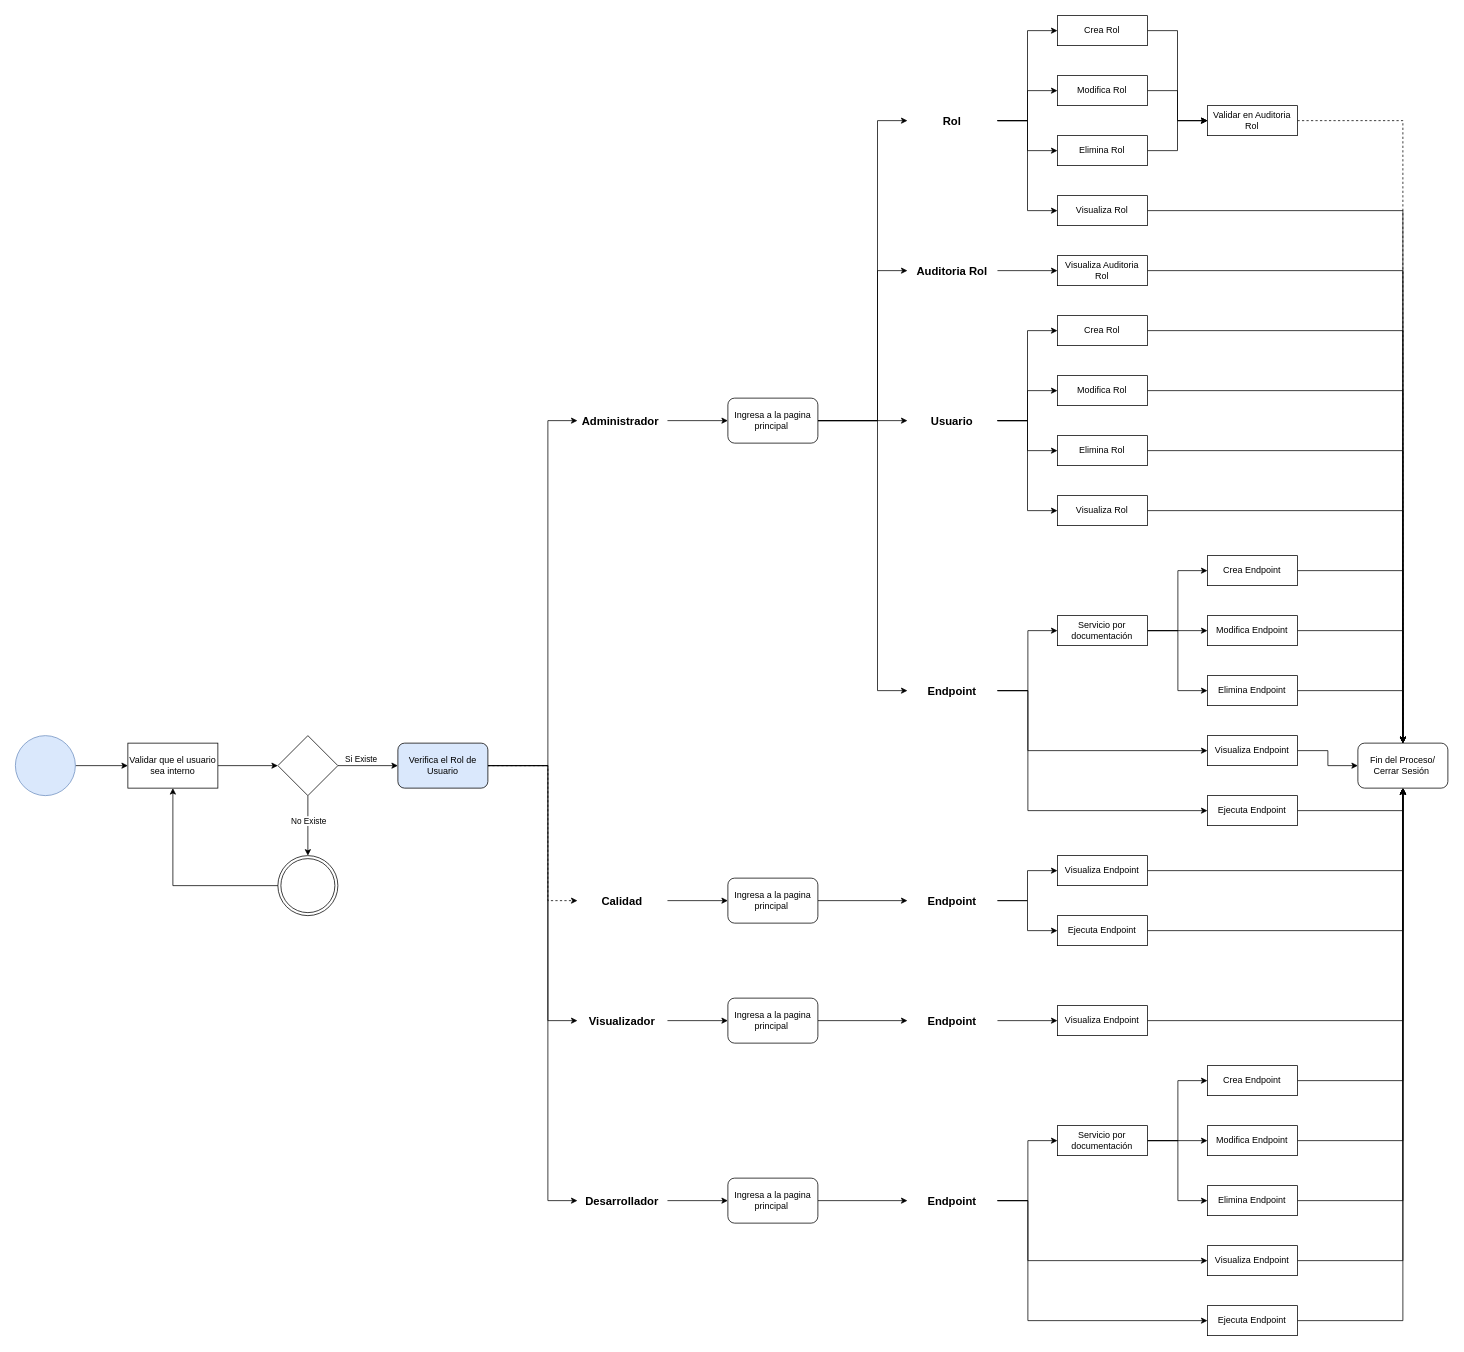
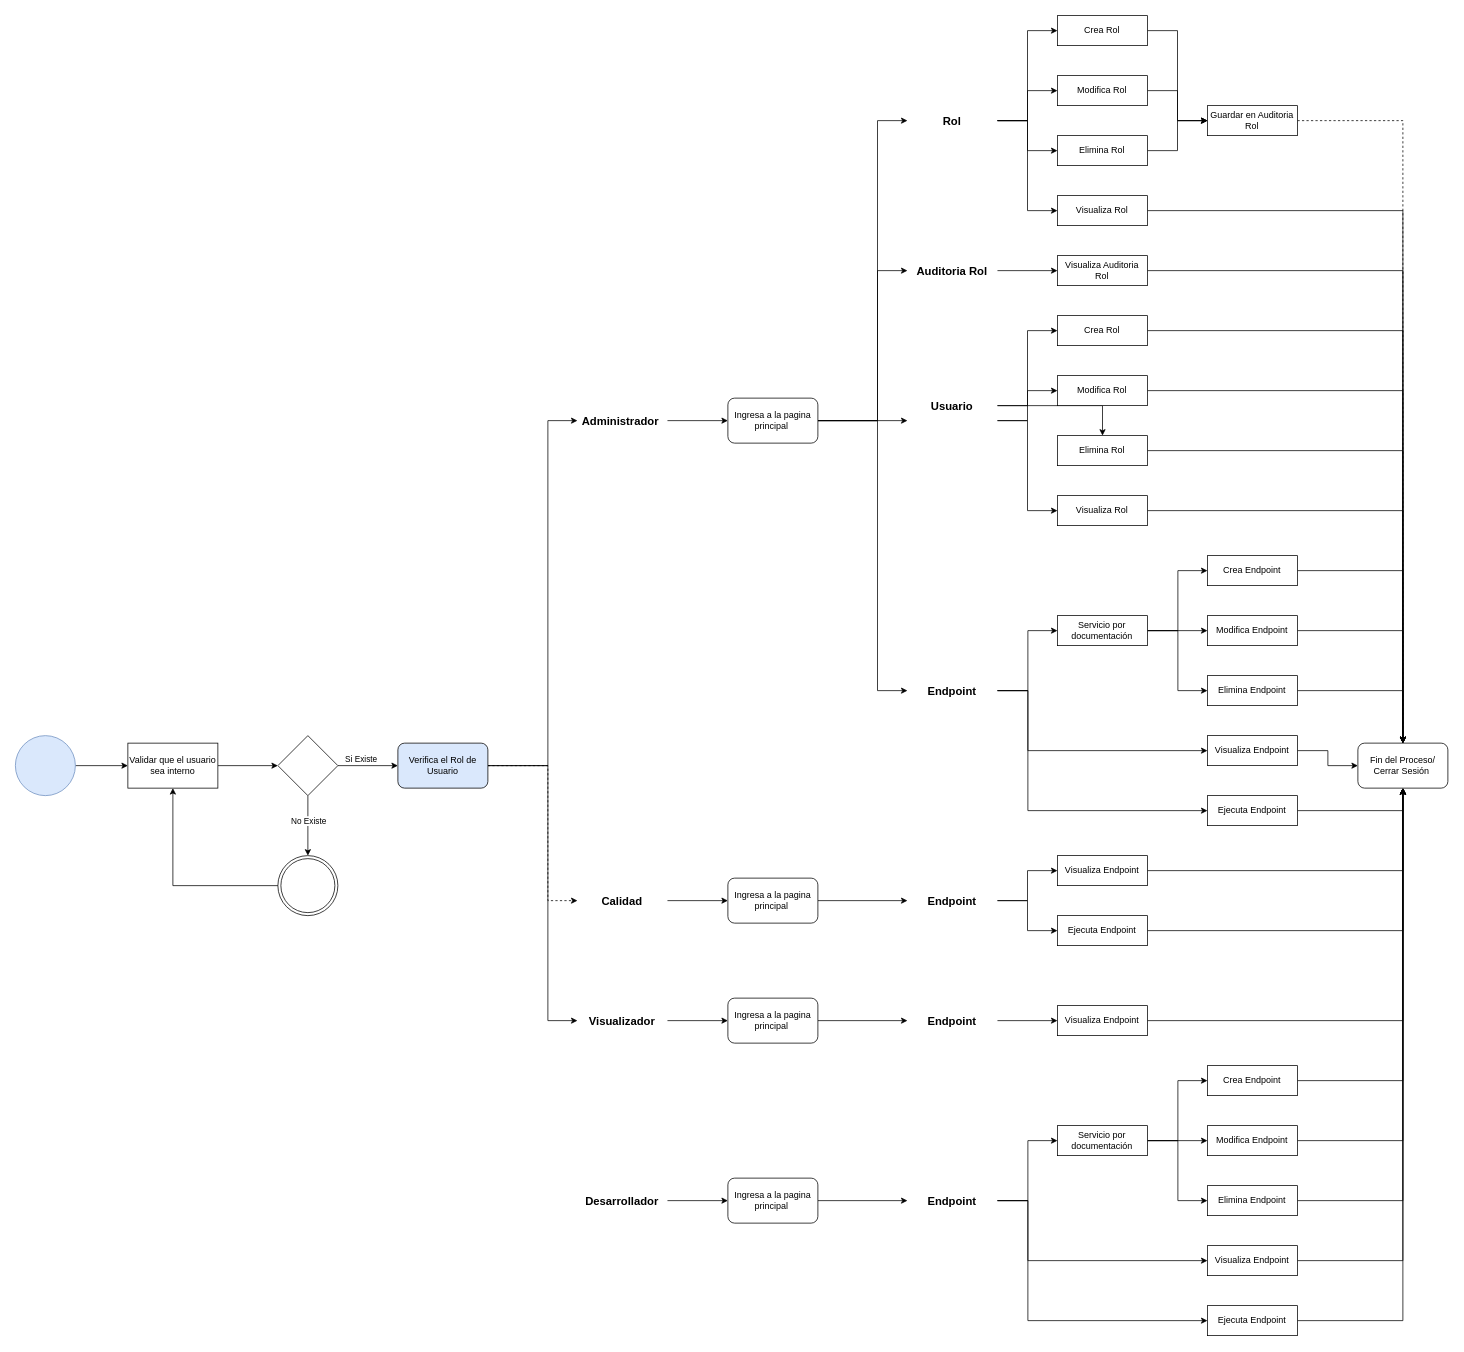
node "Validar en Auditoria Rol": label "Validar en Auditoria Rol" -> "Guardar en Auditoria Rol"
node "Usuario": moved (952, 420) -> (952, 405)
edge "Verifica el Rol de Usuario" -> "Desarrollador": removed
